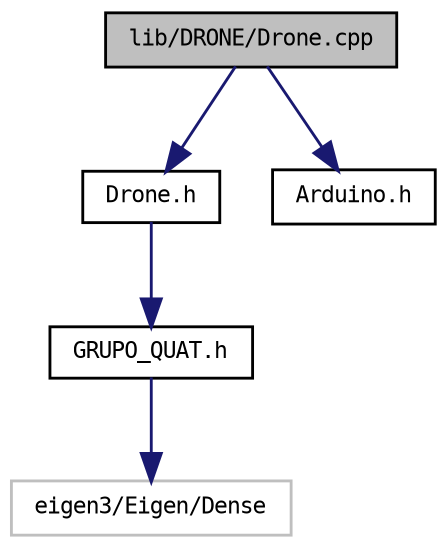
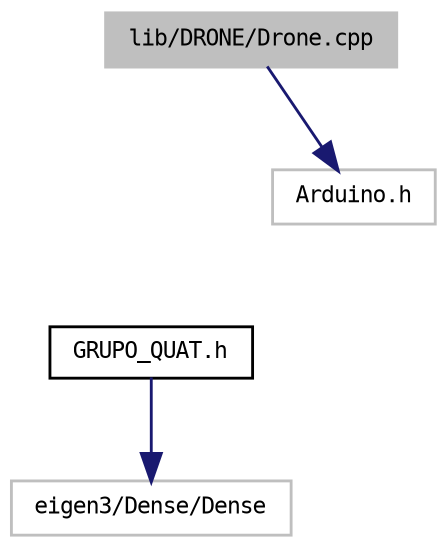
node "lib/DRONE/Drone.cpp": color black -> grey75
node "Drone.h": removed
node "Arduino.h": color black -> grey75
node "eigen3/Eigen/Dense": label "eigen3/Eigen/Dense" -> "eigen3/Dense/Dense"
